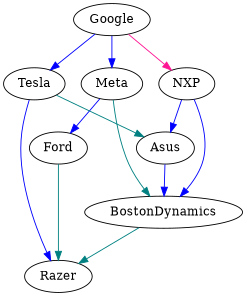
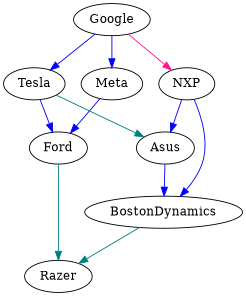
edge "Meta" -> "BostonDynamics": removed
edge "Tesla" -> "Razer": now "Tesla" -> "Ford"
